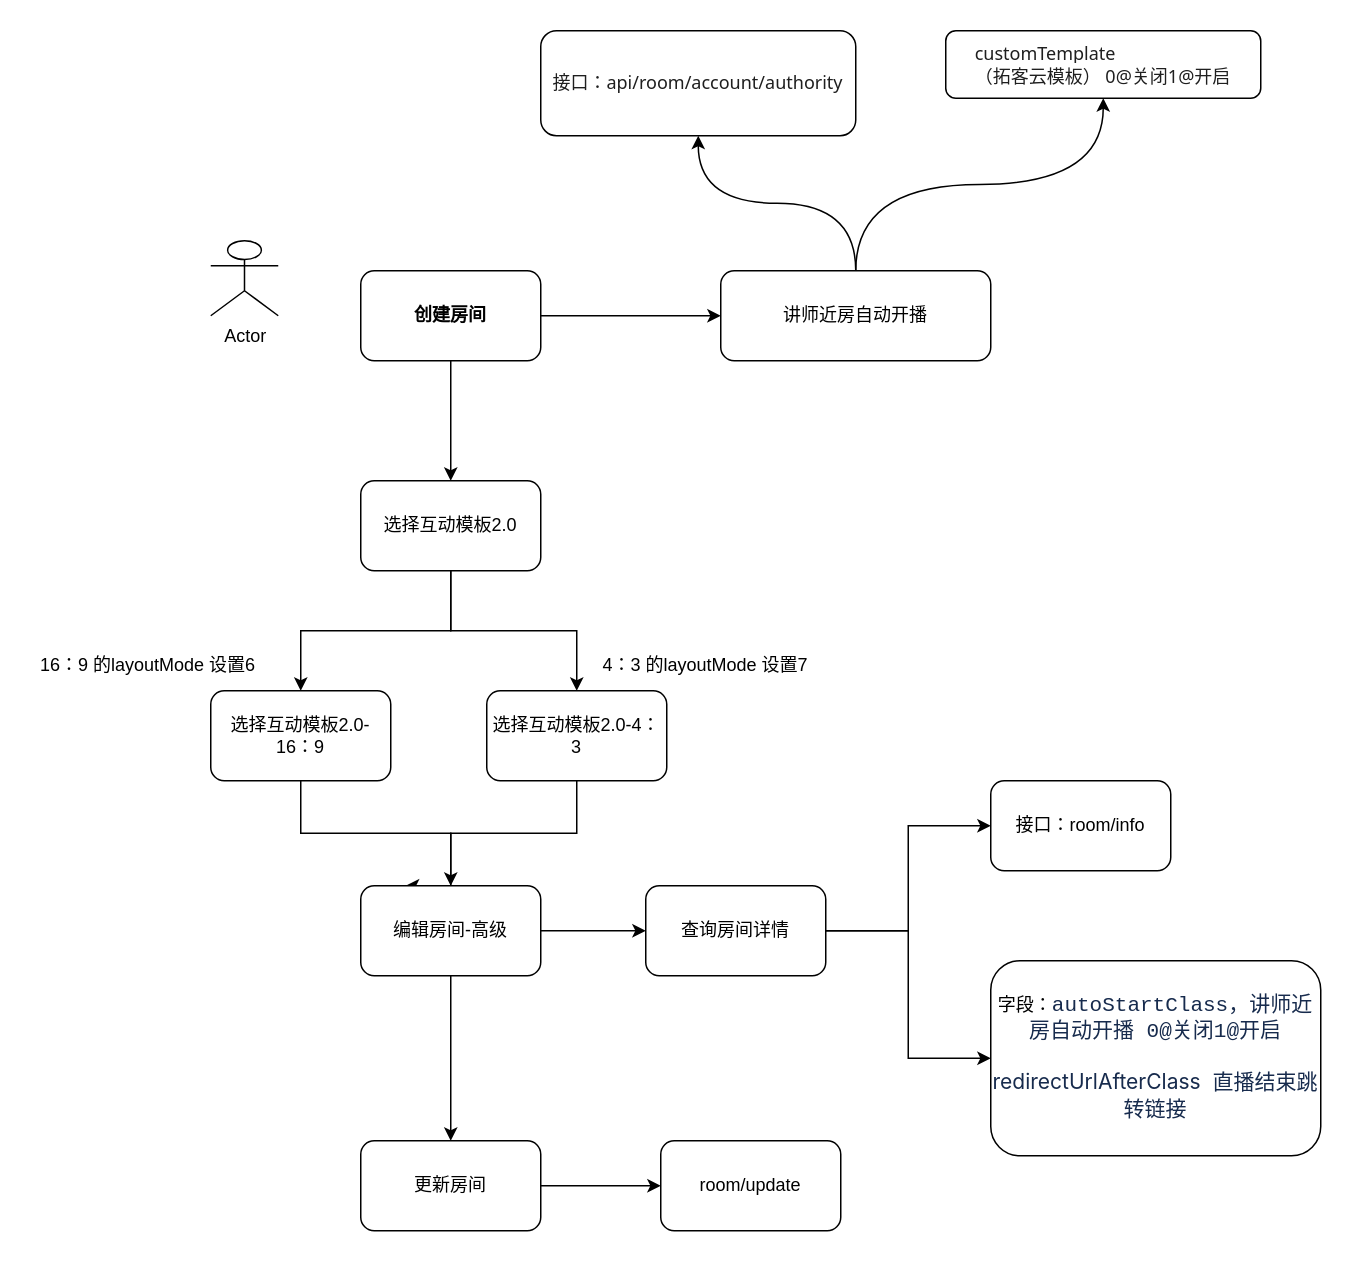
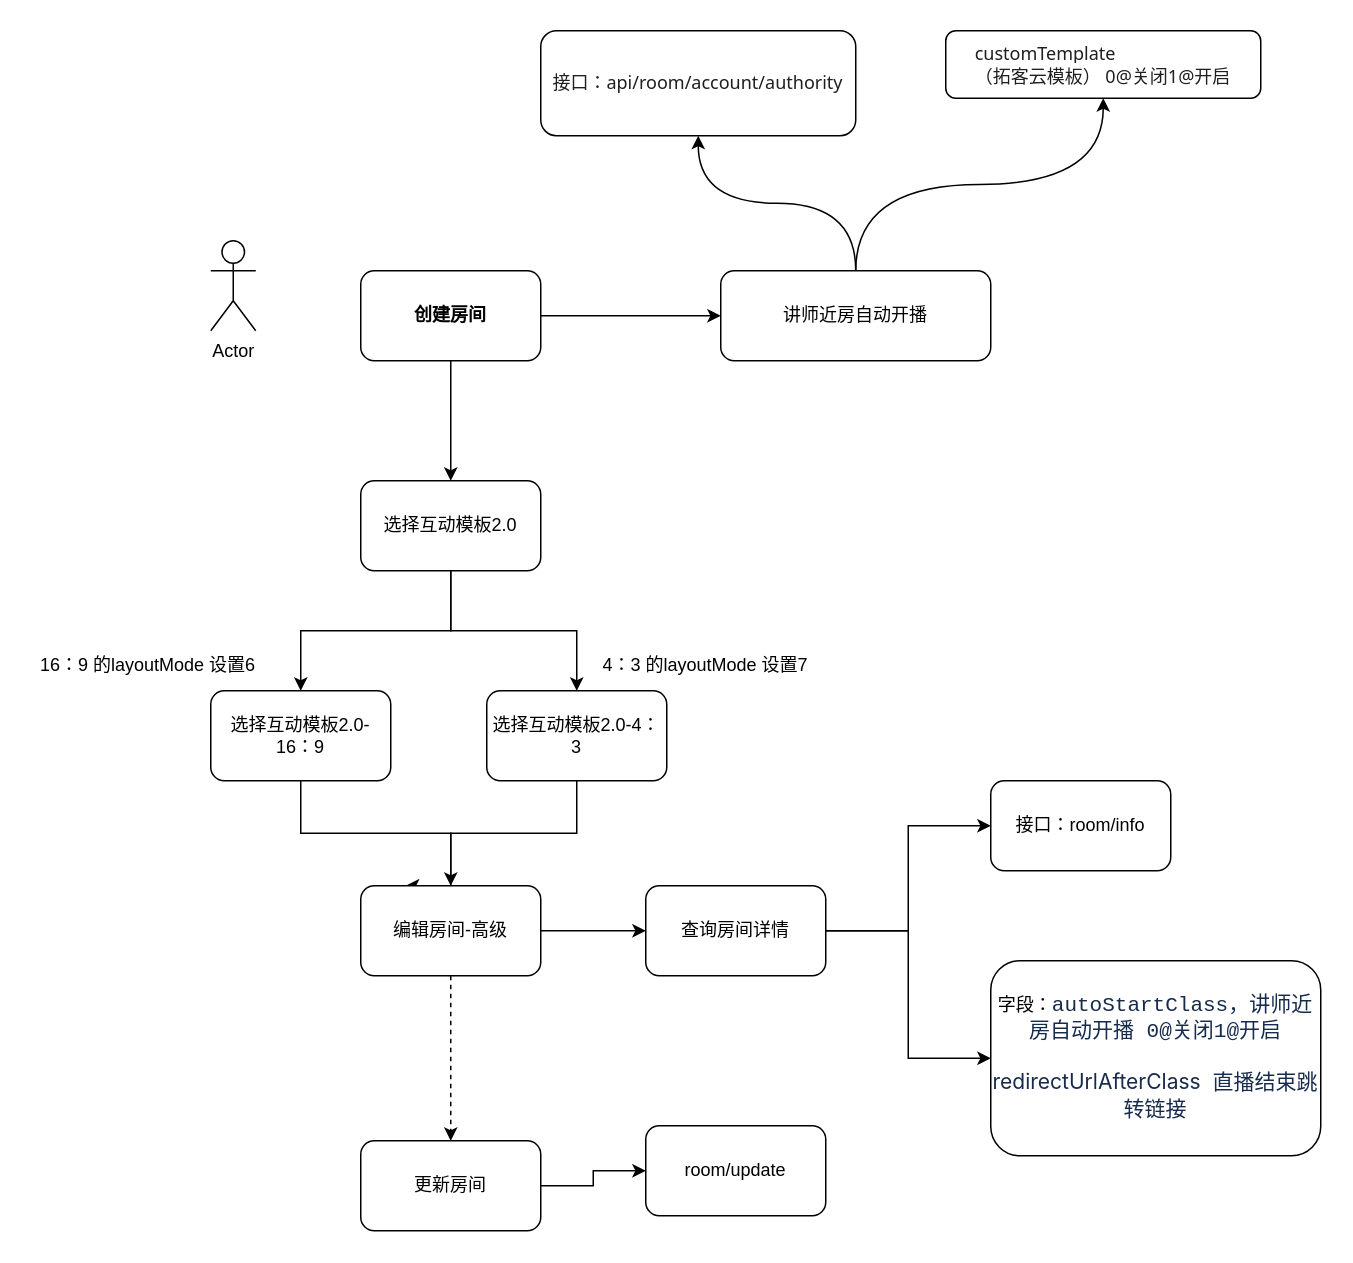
node "Actor": size 68x75 -> 45x90
edge "编辑房间-高级" -> "更新房间": style solid -> dashed
node "room/update": moved (751, 1186) -> (736, 1171)
